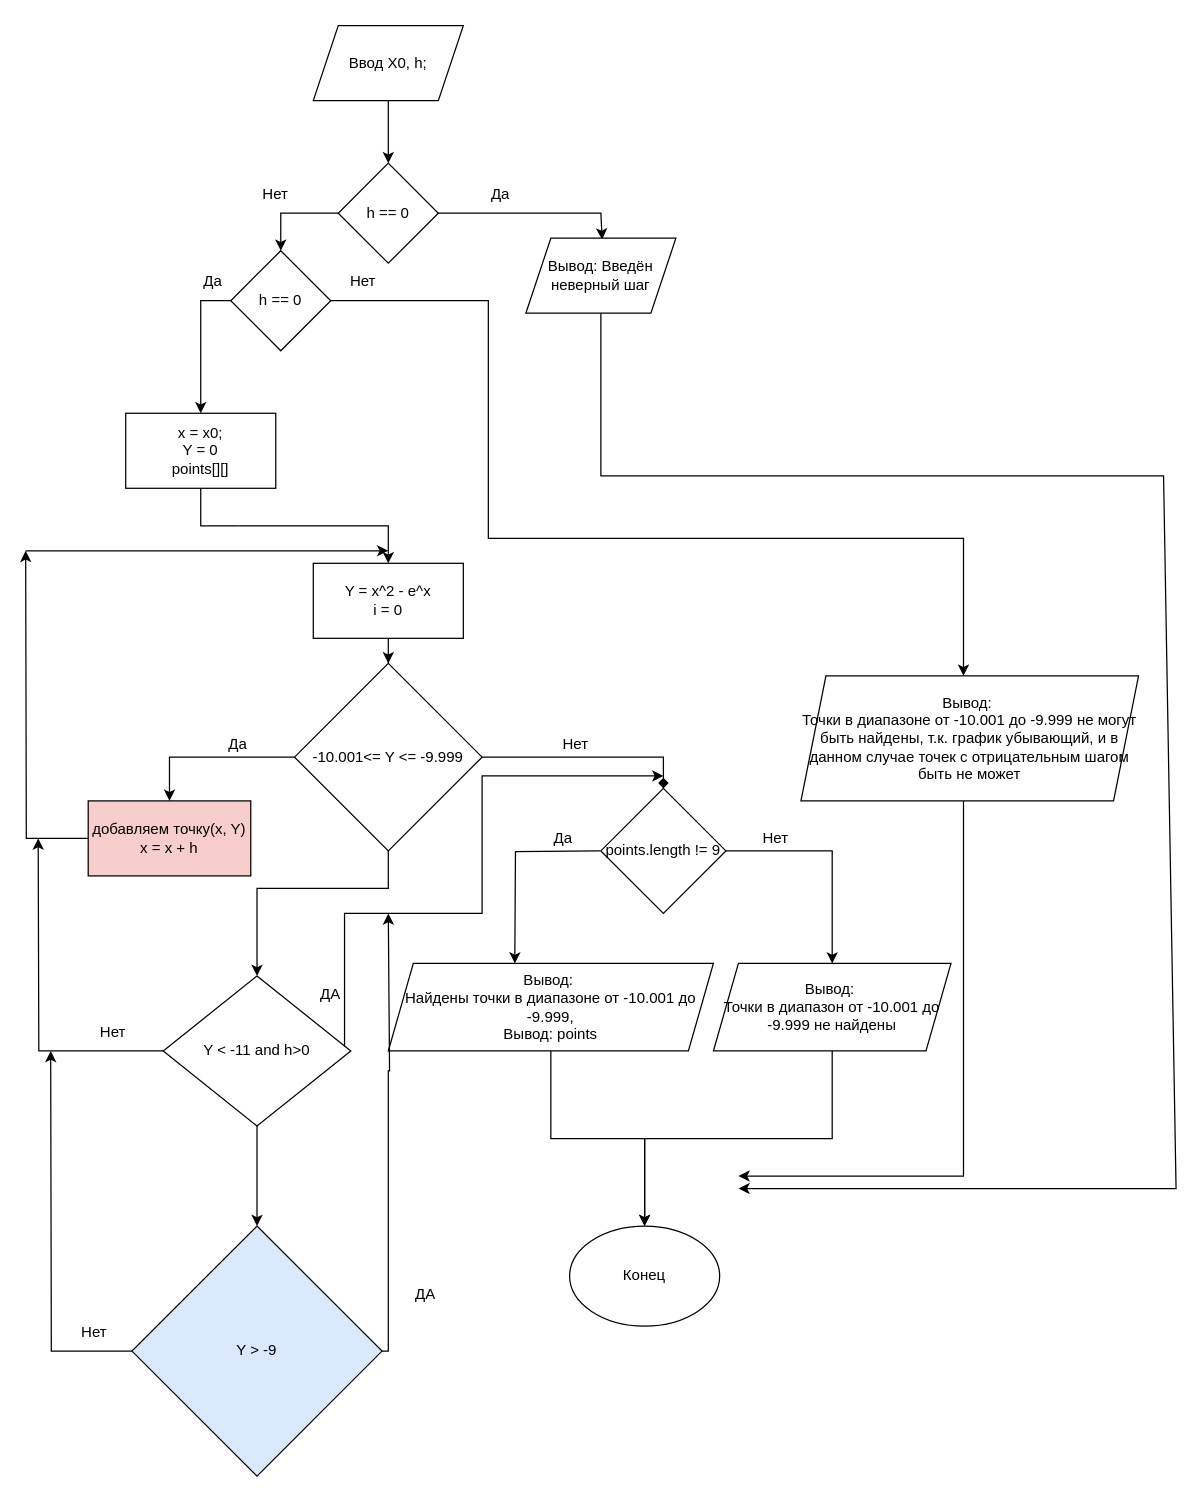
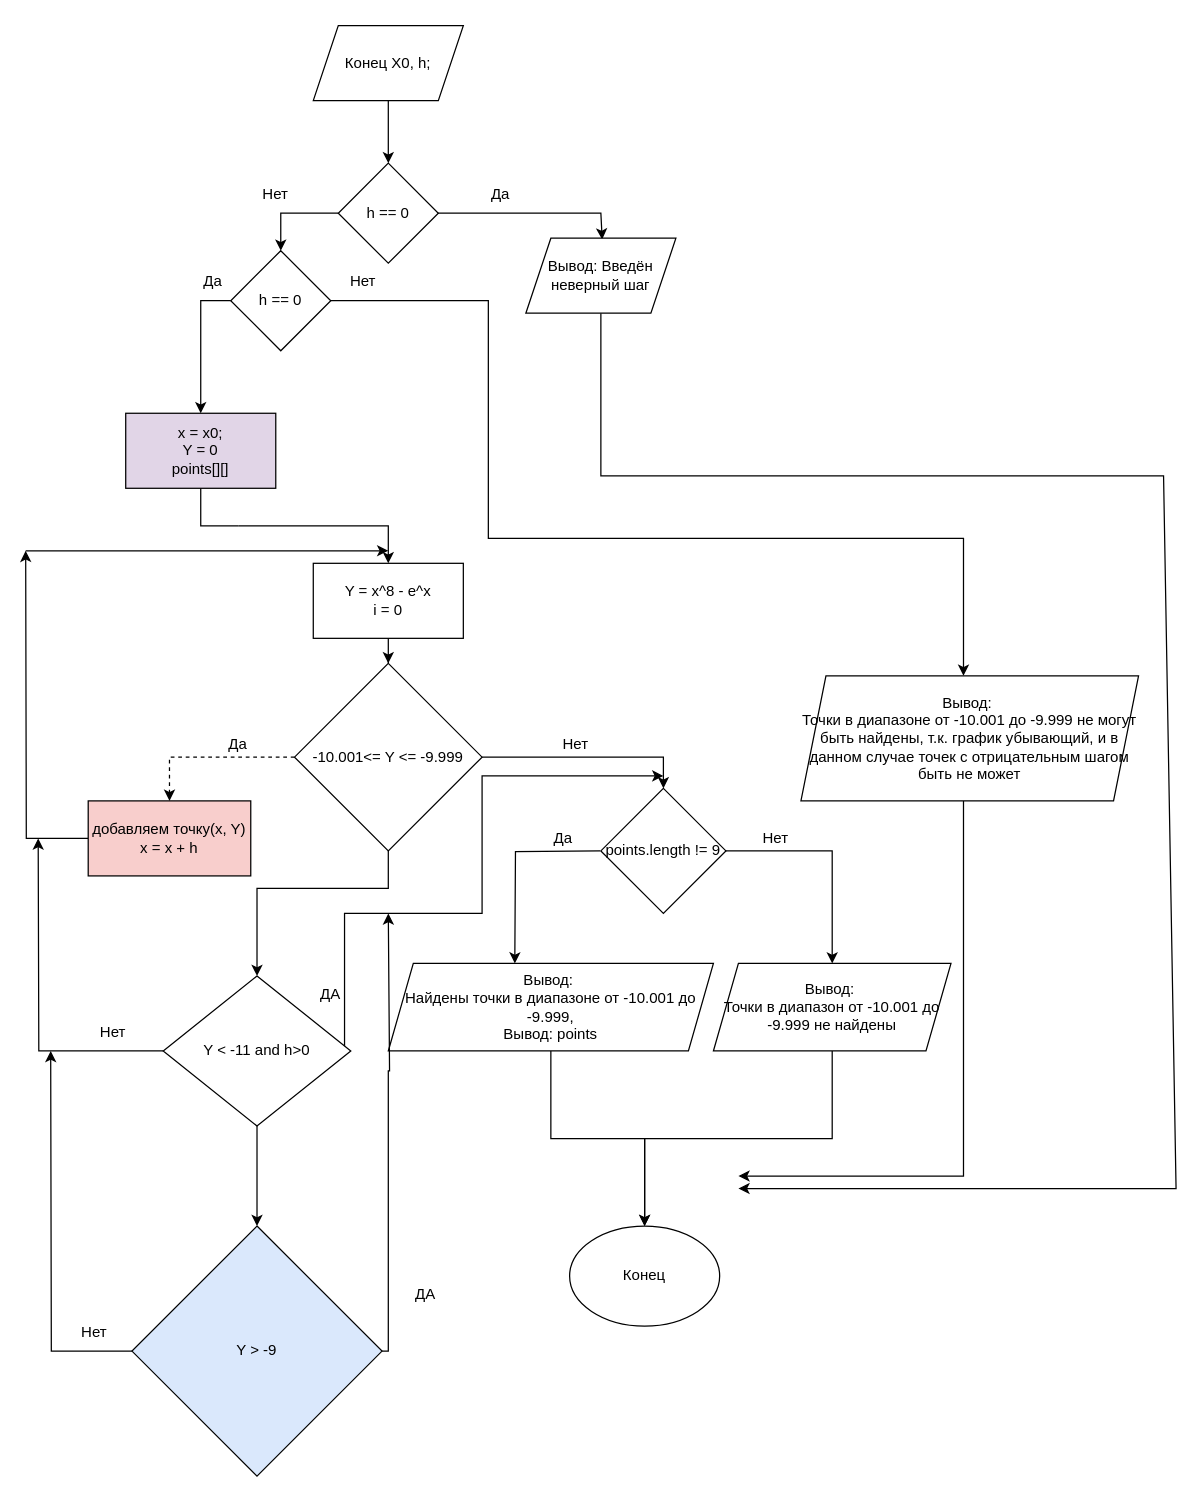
node "Ввод Х0, h;": label "Ввод Х0, h;" -> "Конец Х0, h;"
node "x = x0; Y = 0 points[][]": fillcolor #ffffff -> #e1d5e7
node "Y = x^2 - e^x i = 0": label "Y = x^2 - e^x i = 0" -> "Y = x^8 - e^x i = 0"
edge "-10.001<= Y <= -9.999" -> "добавляем точку(x, Y) x = x + h": style solid -> dashed
edge "-10.001<= Y <= -9.999" -> "points.length != 9": arrowhead diamond -> classic
